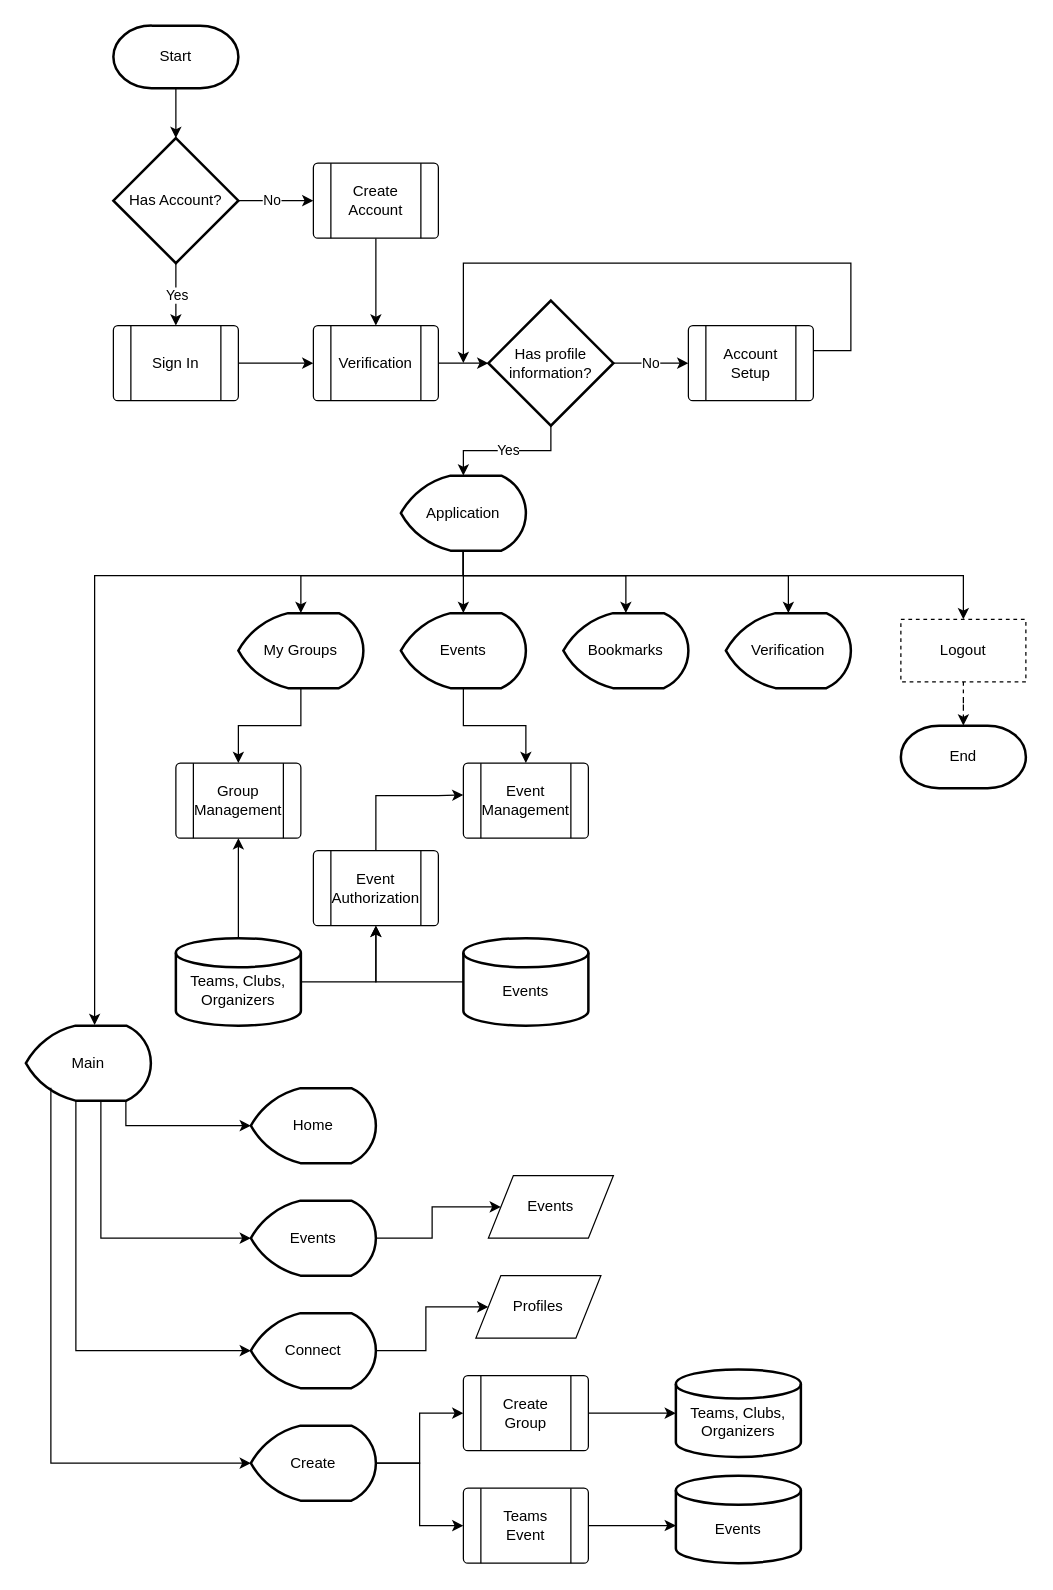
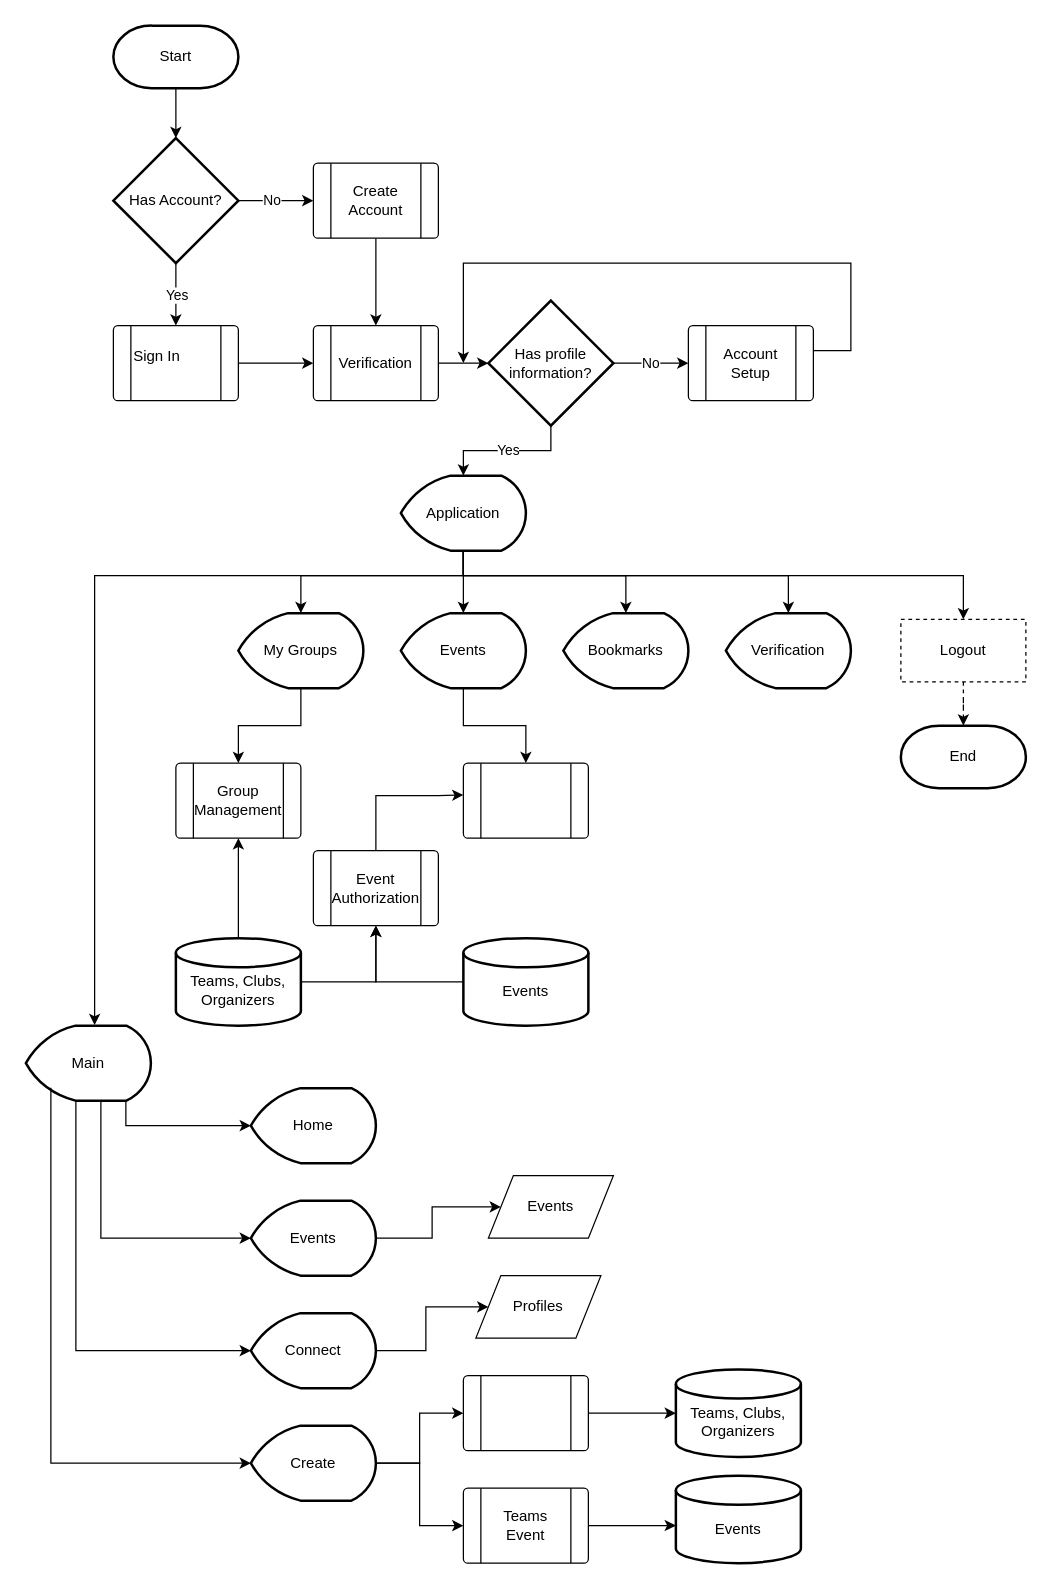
node "Sign In": moved (176, 363) -> (157, 357)
node "Event Management": removed
node "Create Group": removed
